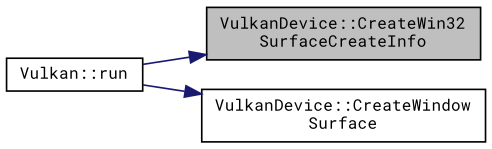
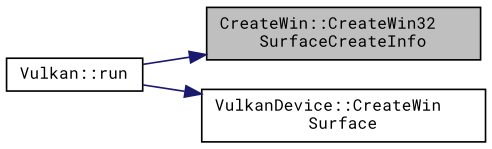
node "VulkanDevice::CreateWin32 SurfaceCreateInfo": label "VulkanDevice::CreateWin32 SurfaceCreateInfo" -> "CreateWin::CreateWin32 SurfaceCreateInfo"
node "VulkanDevice::CreateWindow Surface": label "VulkanDevice::CreateWindow Surface" -> "VulkanDevice::CreateWin Surface"
